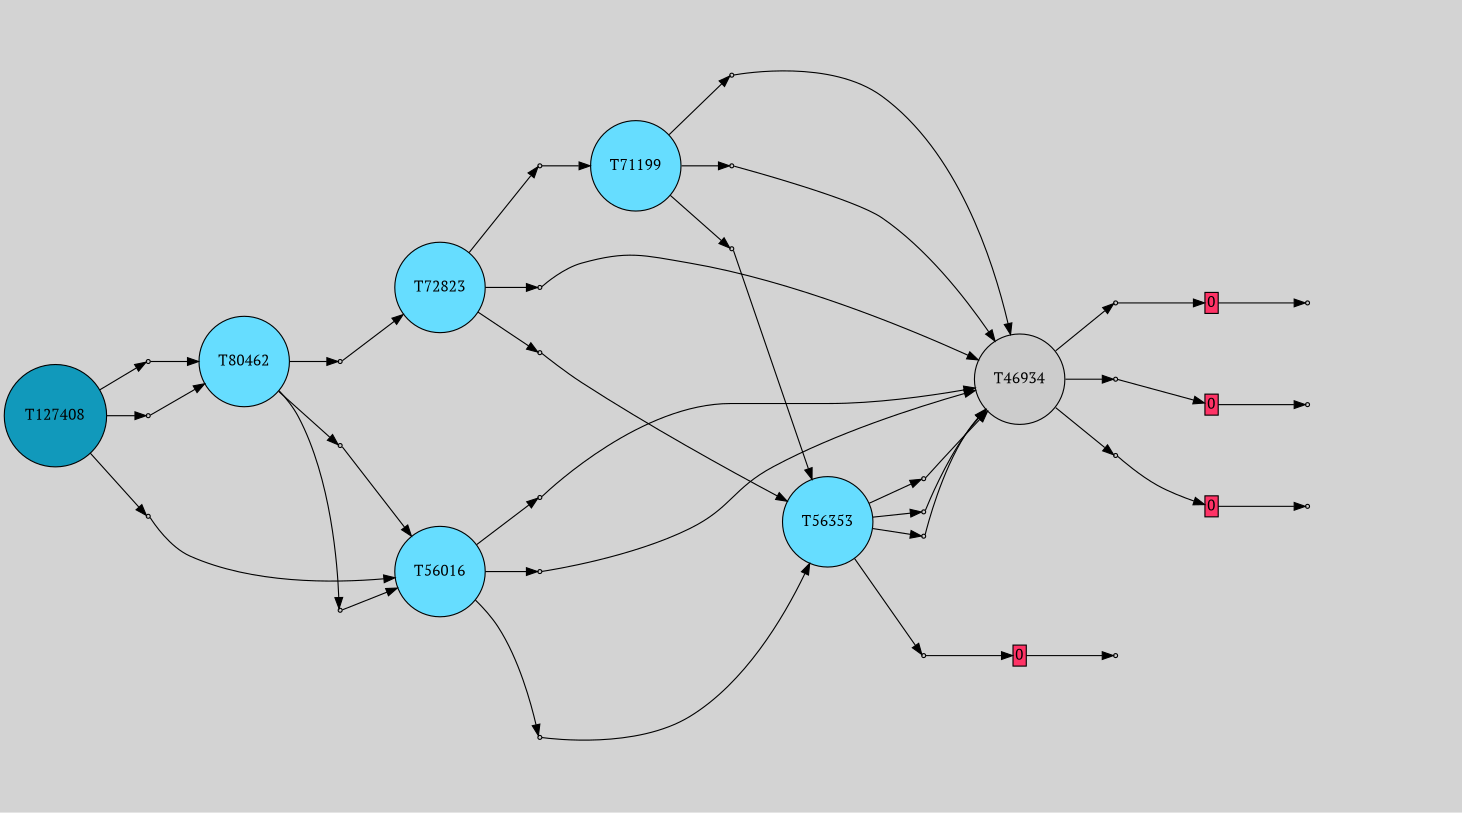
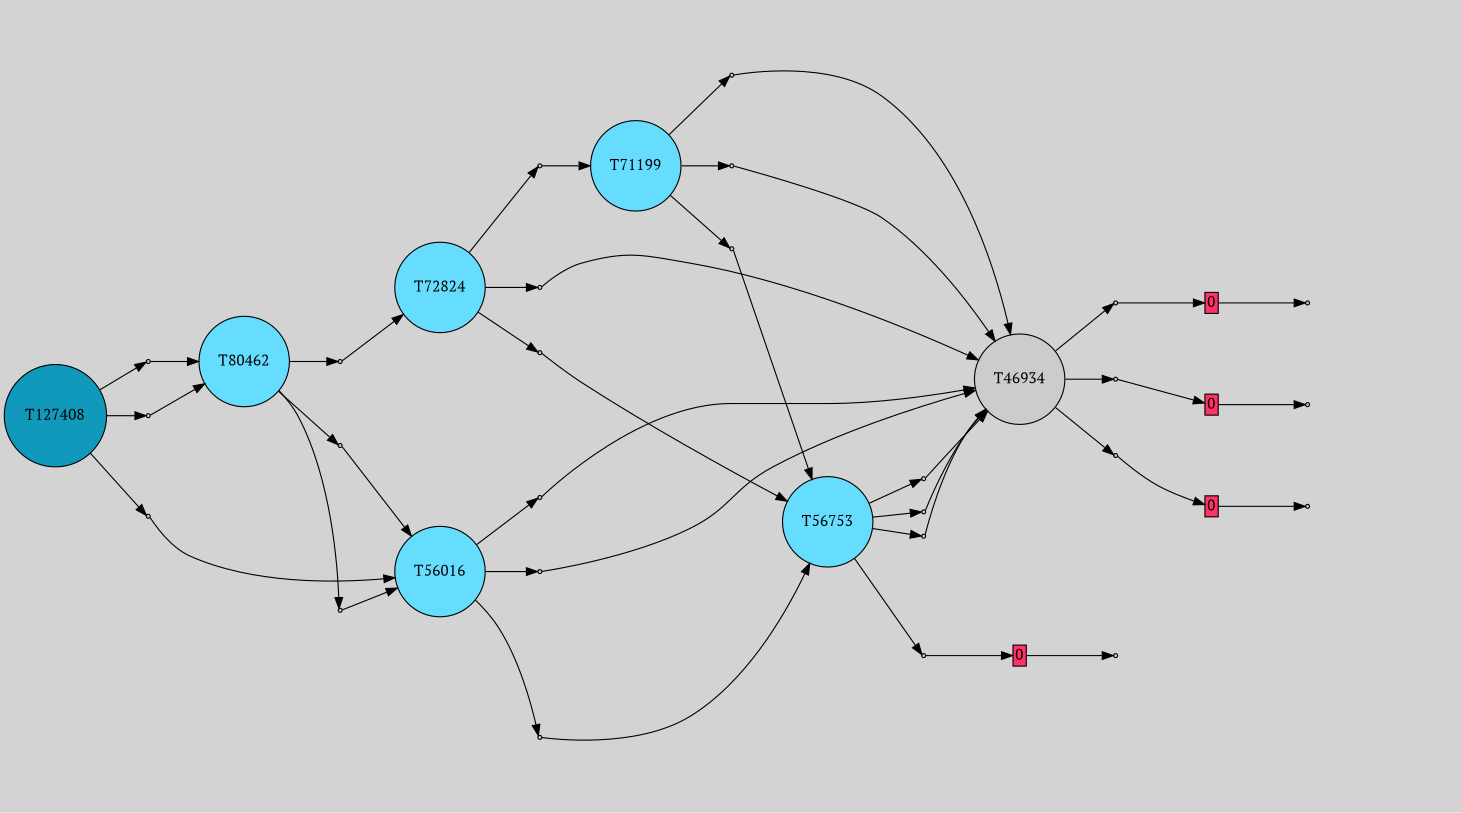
node "T72823": label "T72823" -> "T72824"
node "T56353": label "T56353" -> "T56753"
